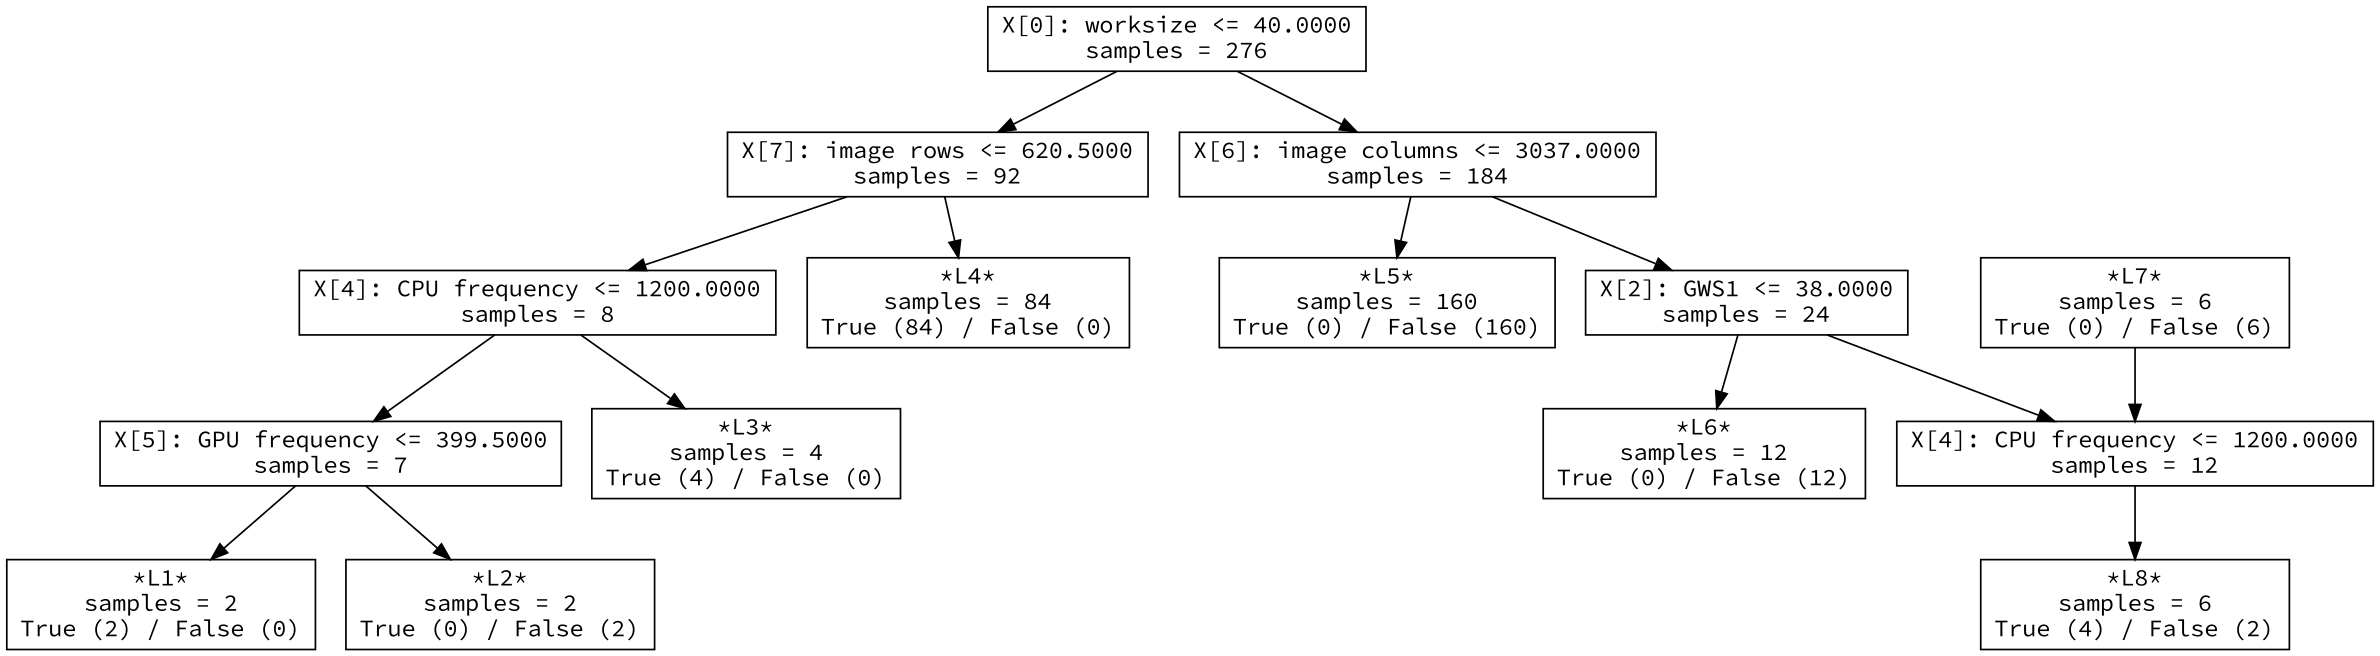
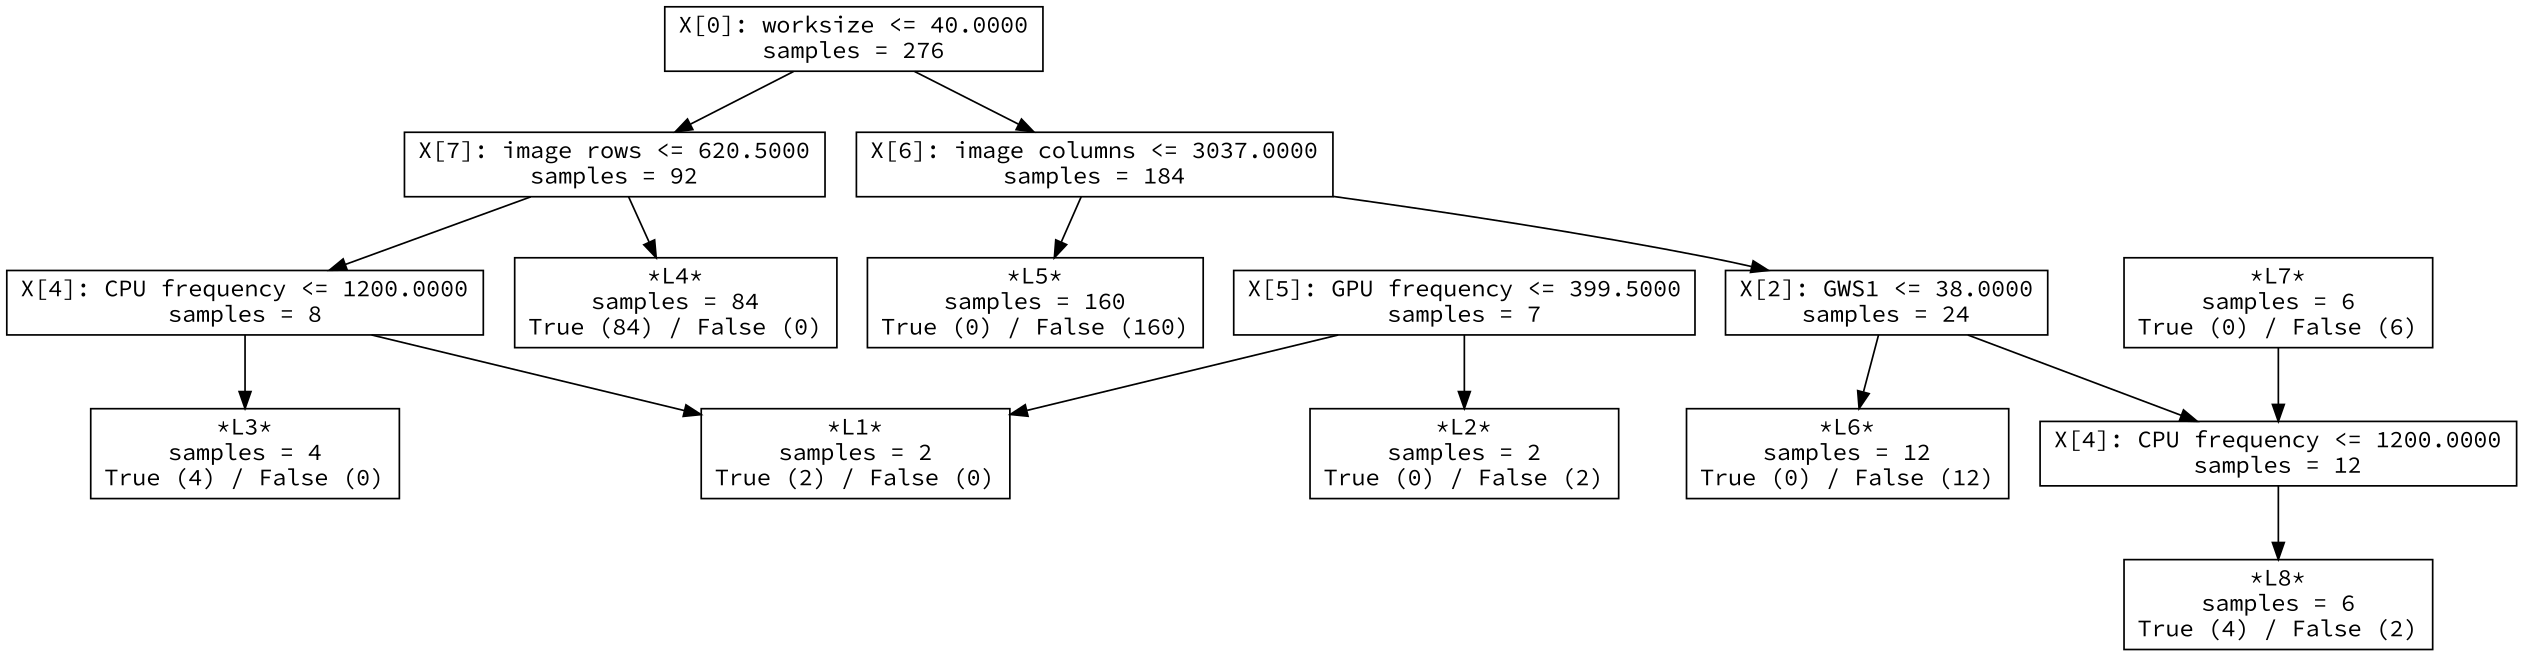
edge "X[4]: CPU frequency <= 1200.0000 samples = 8" -> "X[5]: GPU frequency <= 399.5000 samples = 7": now "X[4]: CPU frequency <= 1200.0000 samples = 8" -> "*L1* samples = 2 True (2) / False (0)"
